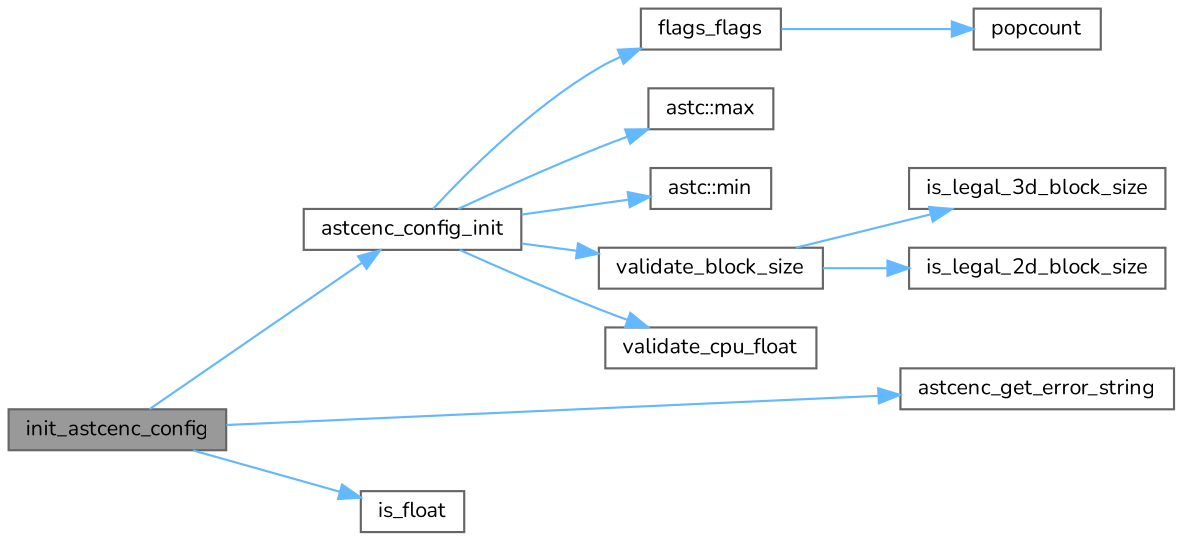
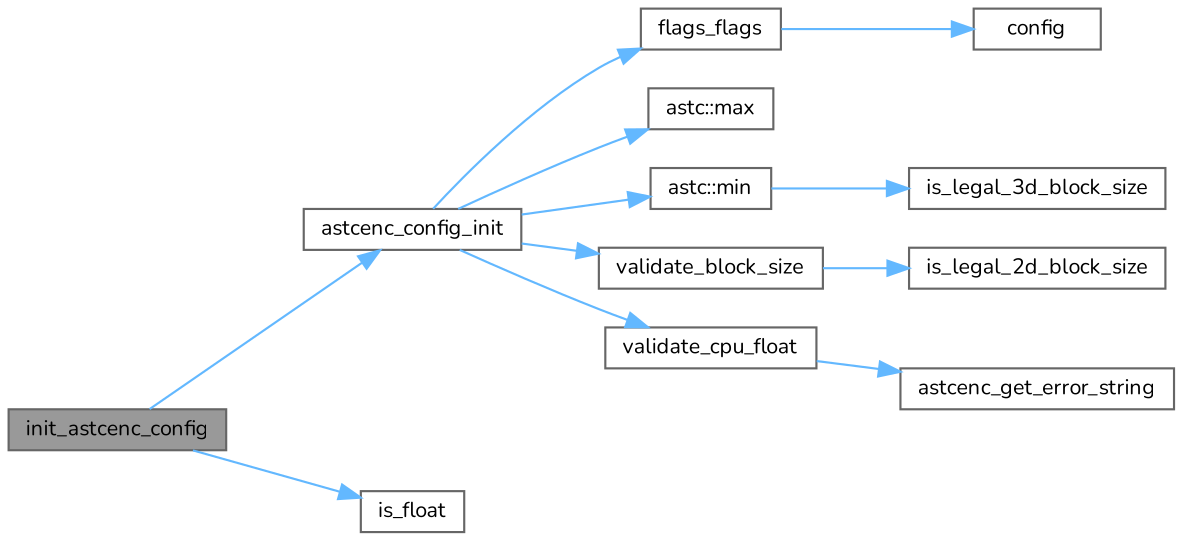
node "popcount": label "popcount" -> "config"
edge "validate_block_size" -> "is_legal_3d_block_size": now "astc::min" -> "is_legal_3d_block_size"
edge "init_astcenc_config" -> "astcenc_get_error_string": now "validate_cpu_float" -> "astcenc_get_error_string"
